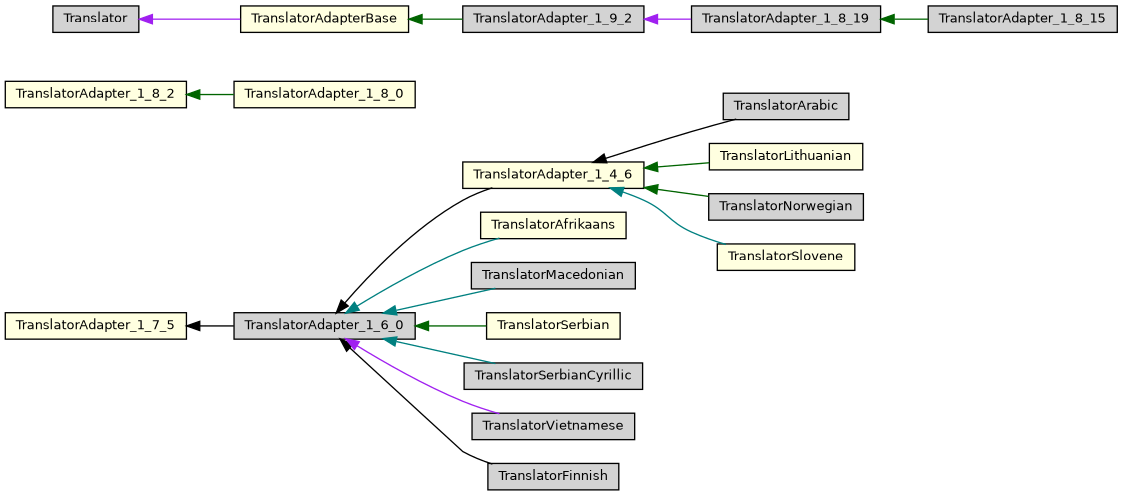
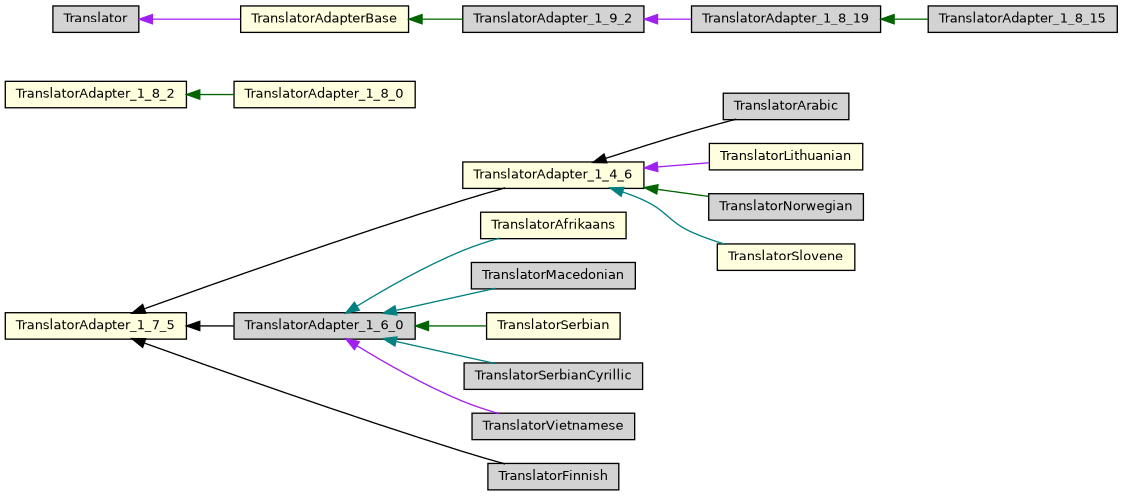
edge "TranslatorLithuanian" -> "TranslatorAdapter_1_4_6": color darkgreen -> purple
edge "TranslatorAdapter_1_4_6" -> "TranslatorAdapter_1_6_0": now "TranslatorAdapter_1_4_6" -> "TranslatorAdapter_1_7_5"
edge "TranslatorFinnish" -> "TranslatorAdapter_1_6_0": now "TranslatorFinnish" -> "TranslatorAdapter_1_7_5"
